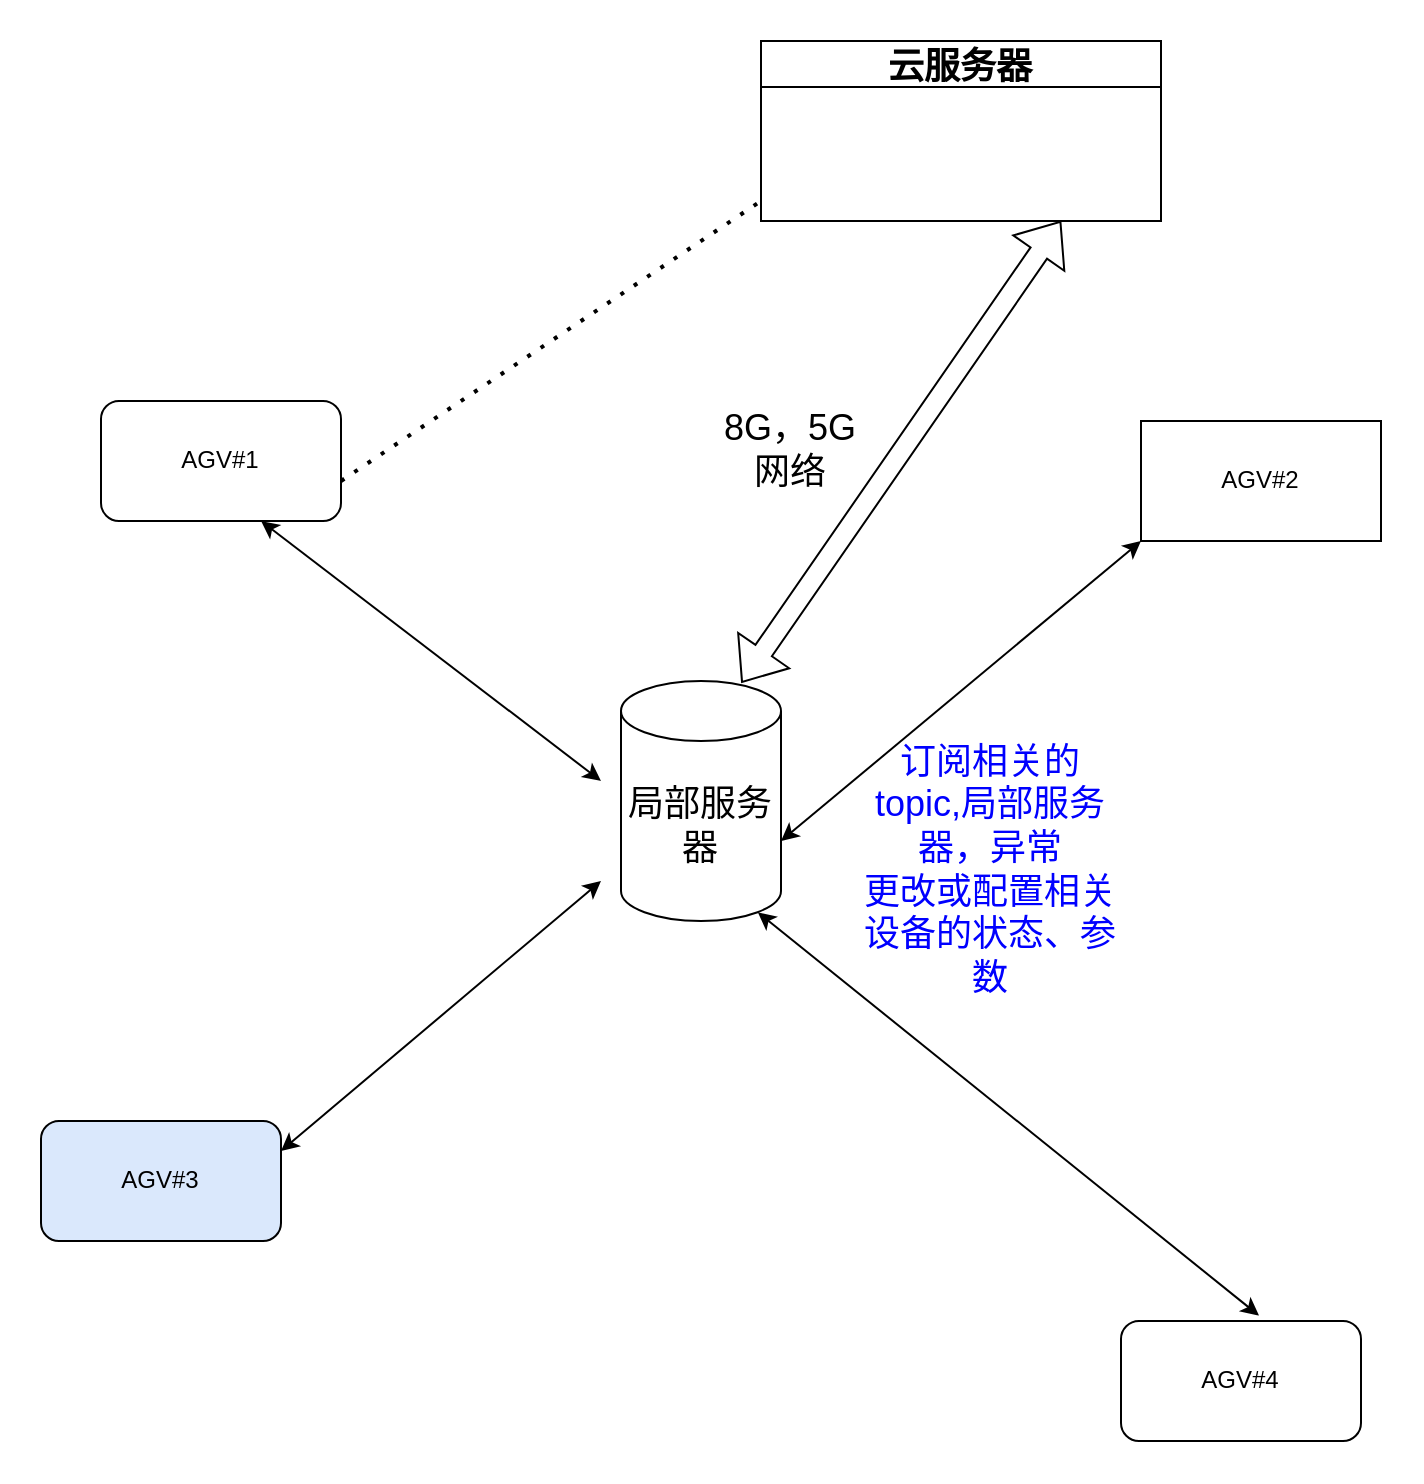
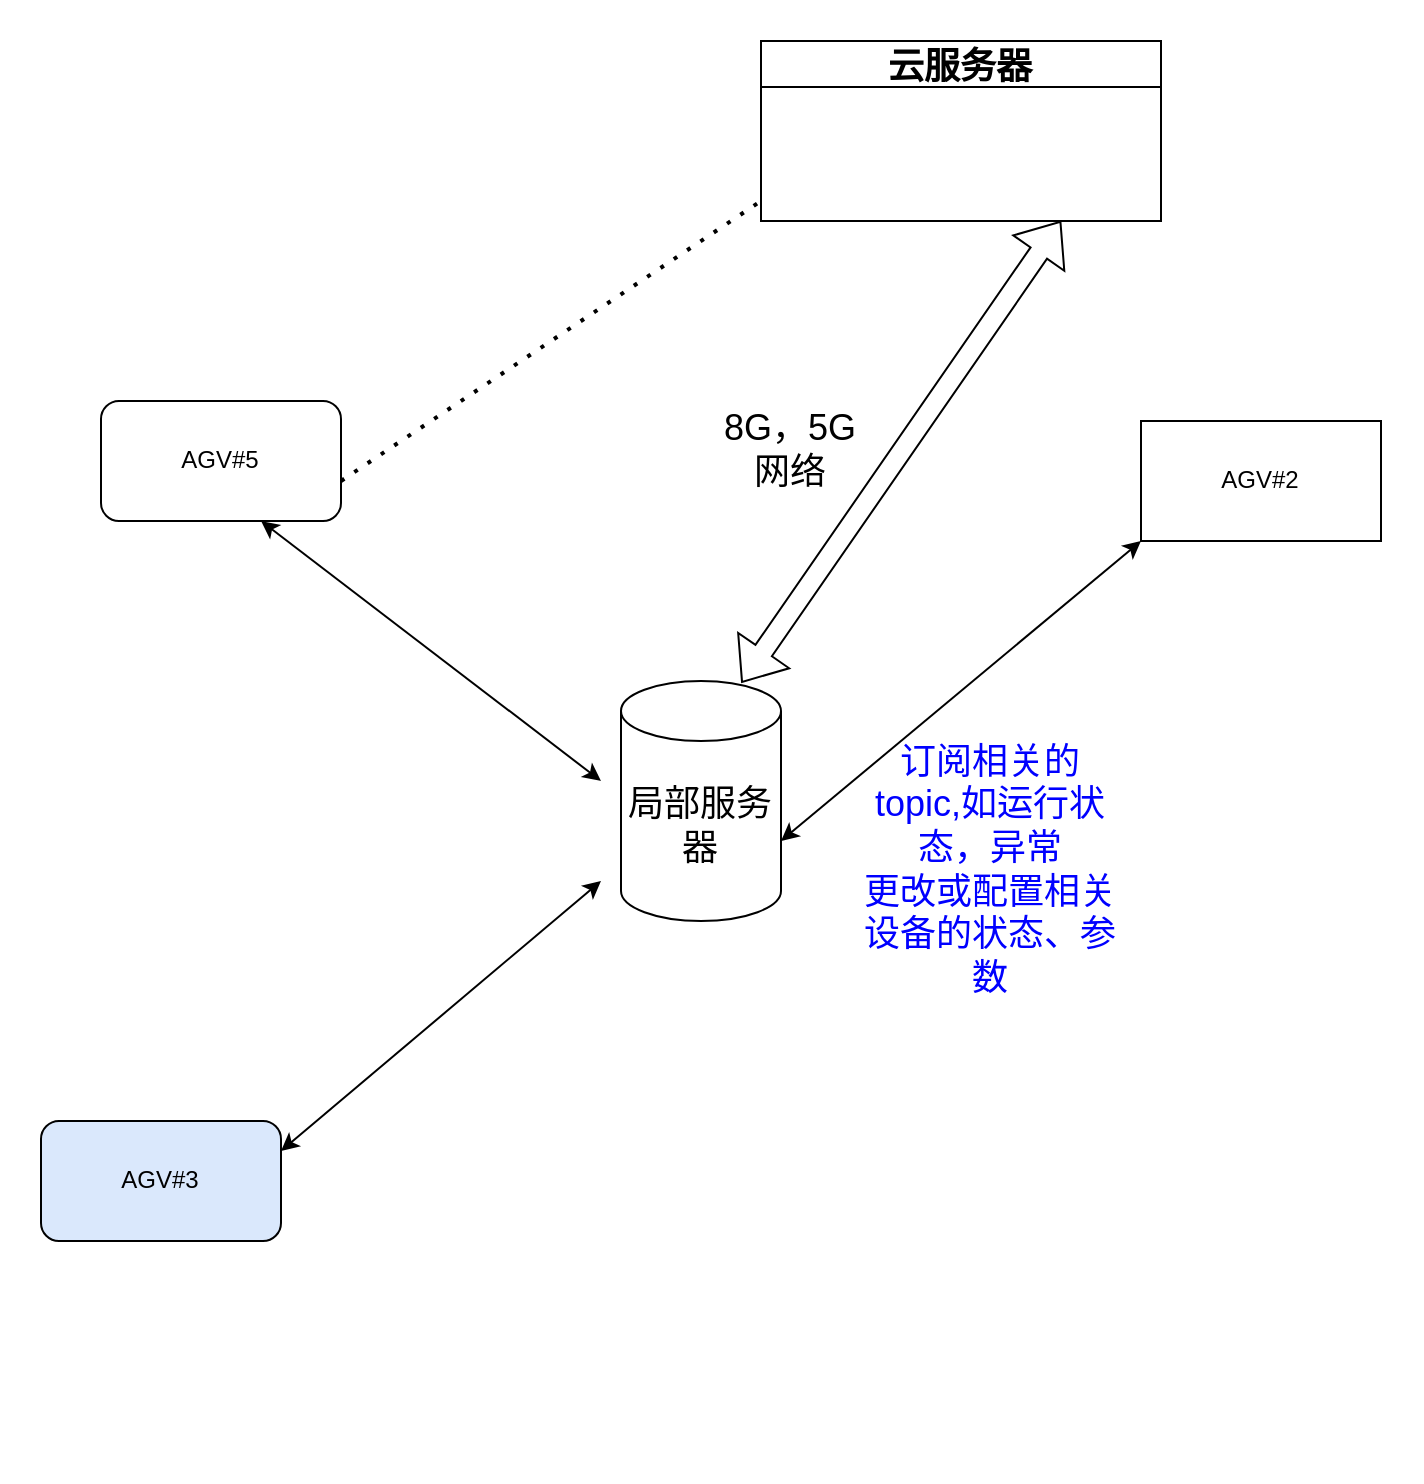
node "AGV#1": label "AGV#1" -> "AGV#5"
node "订阅相关的topic,局部服务器，异常 更改或配置相关设备的状态、参数": label "订阅相关的topic,局部服务器，异常 更改或配置相关设备的状态、参数" -> "订阅相关的topic,如运行状态，异常 更改或配置相关设备的状态、参数"
edge "局部服务器" -- "AGV#4": removed
node "AGV#4": removed
